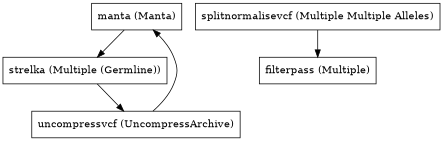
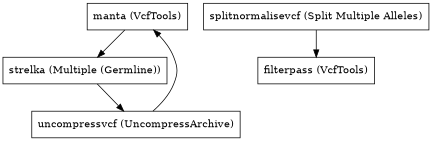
node "manta (Manta)": label "manta (Manta)" -> "manta (VcfTools)"
node "splitnormalisevcf (Multiple Multiple Alleles)": label "splitnormalisevcf (Multiple Multiple Alleles)" -> "splitnormalisevcf (Split Multiple Alleles)"
node "filterpass (Multiple)": label "filterpass (Multiple)" -> "filterpass (VcfTools)"
